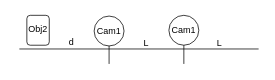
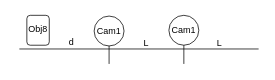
node "Obj2": label "Obj2" -> "Obj8"
